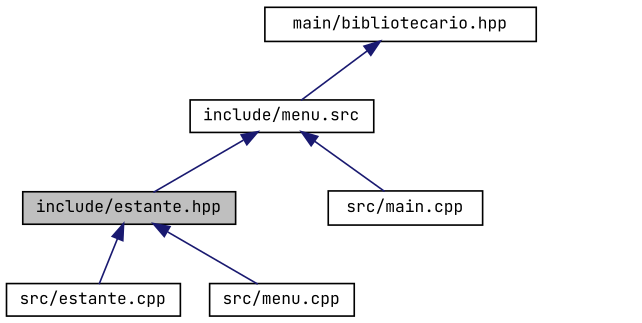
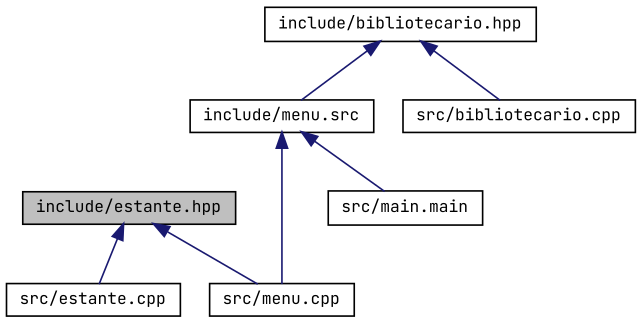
node "main/bibliotecario.hpp": label "main/bibliotecario.hpp" -> "include/bibliotecario.hpp"
node "src/bibliotecario.cpp": added
edge "include/estante.hpp" -> "include/menu.src": now "src/menu.cpp" -> "include/menu.src"
node "src/main.cpp": label "src/main.cpp" -> "src/main.main"
